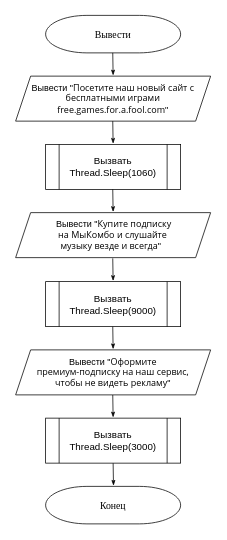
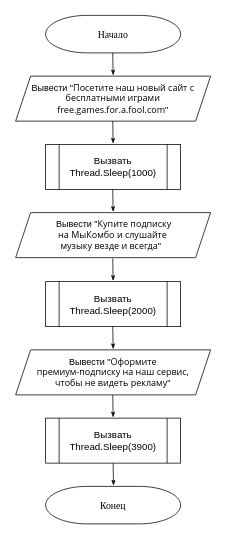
node "Вывести": label "Вывести" -> "Начало"
node "Вызвать Thread.Sleep(1060)": label "Вызвать Thread.Sleep(1060)" -> "Вызвать Thread.Sleep(1000)"
node "Вызвать Thread.Sleep(9000)": label "Вызвать Thread.Sleep(9000)" -> "Вызвать Thread.Sleep(2000)"
node "Вызвать Thread.Sleep(3000)": label "Вызвать Thread.Sleep(3000)" -> "Вызвать Thread.Sleep(3900)"
